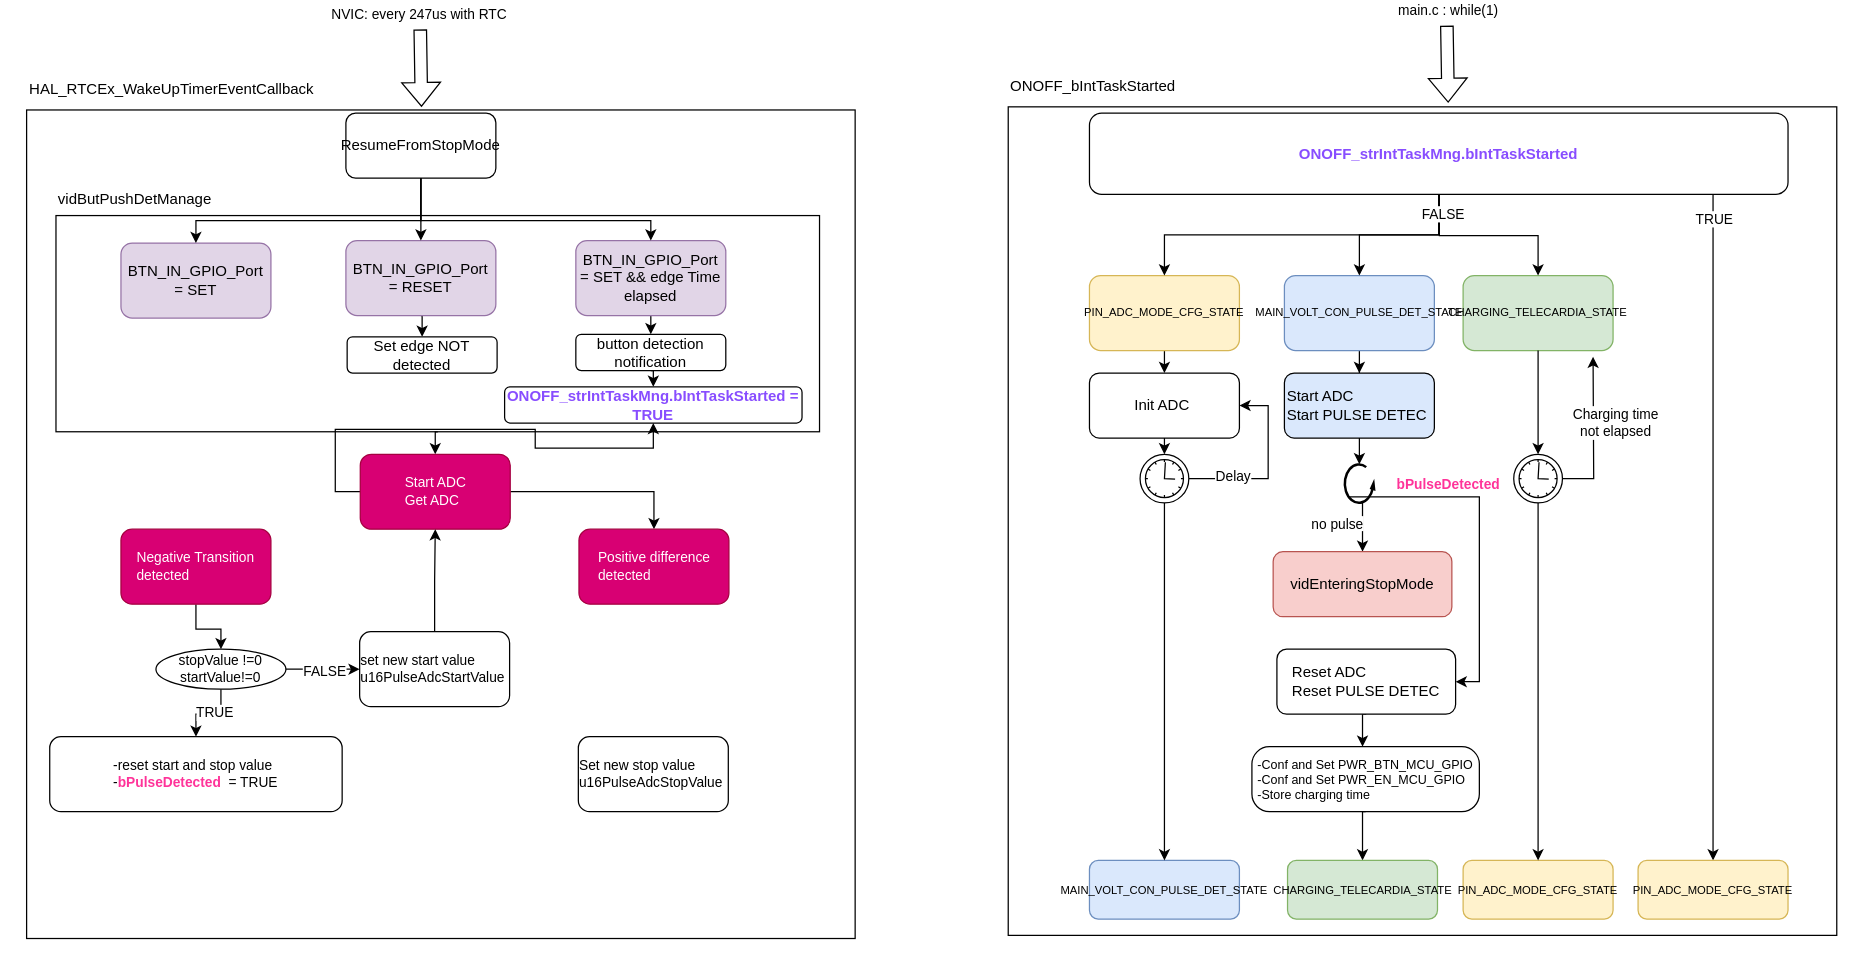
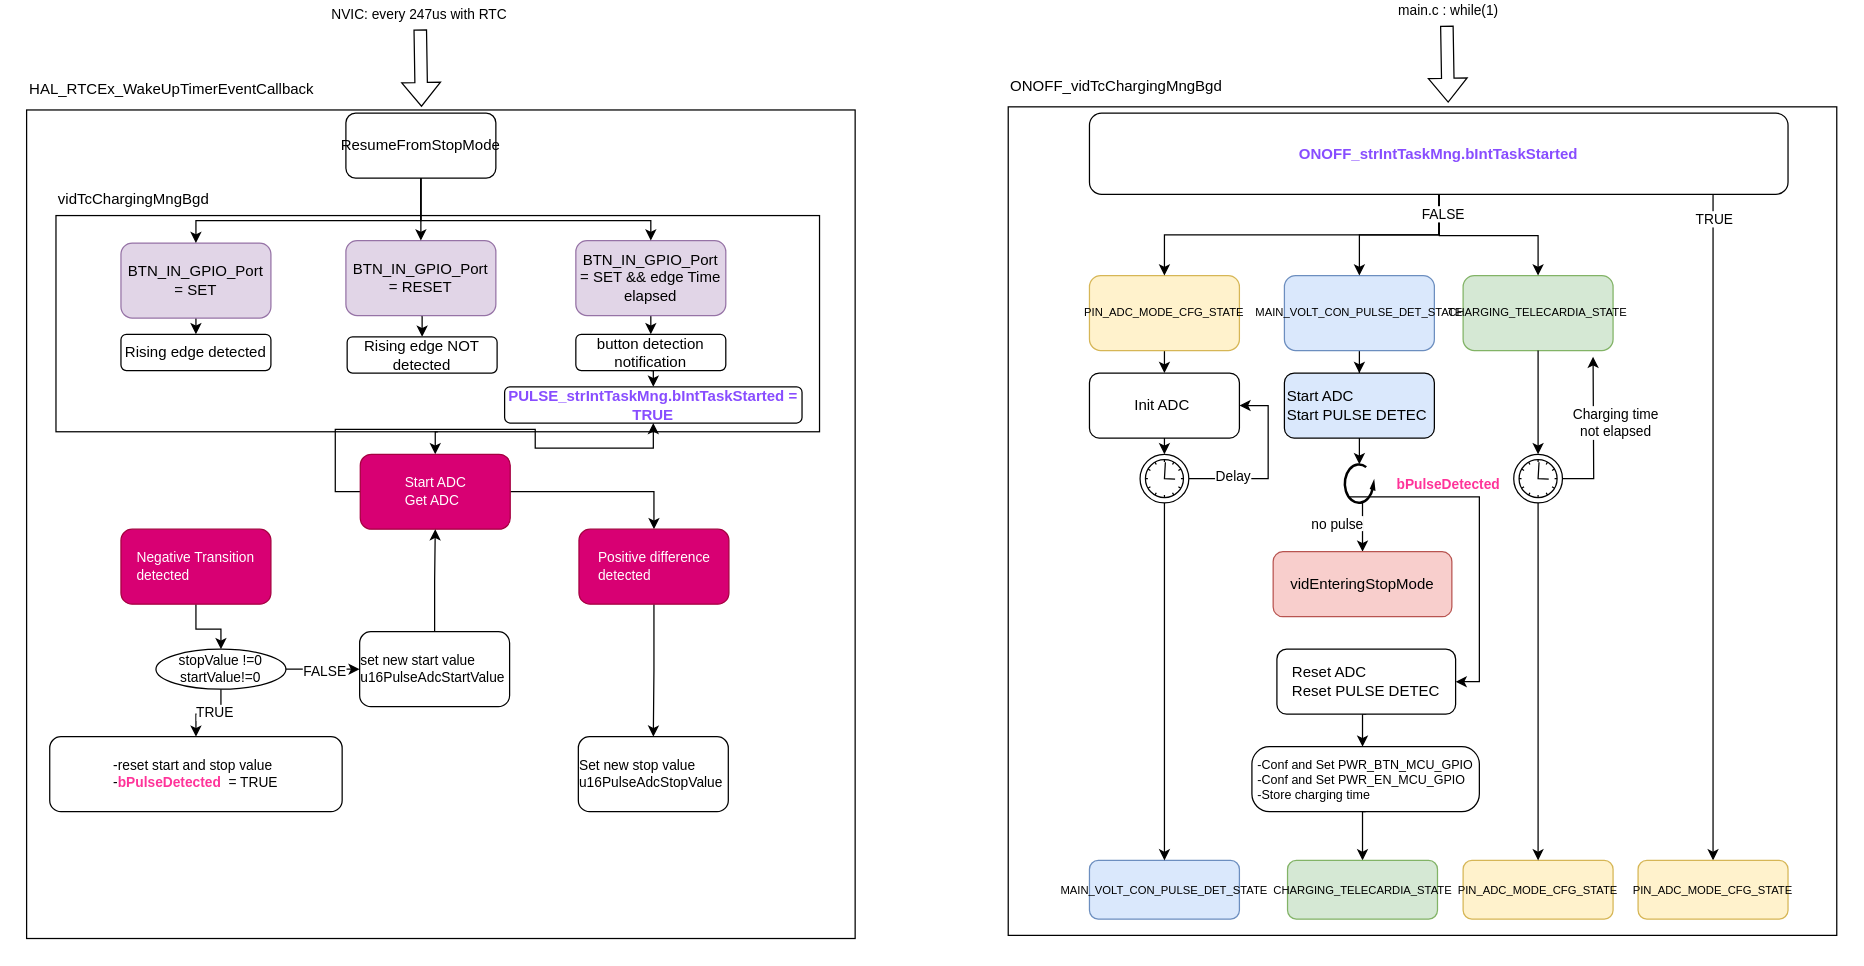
node "ONOFF_bIntTaskStarted": label "ONOFF_bIntTaskStarted" -> "ONOFF_vidTcChargingMngBgd"
node "vidButPushDetManage": label "vidButPushDetManage" -> "vidTcChargingMngBgd"
edge "BTN_IN_GPIO_Port = SET" -> "Rising edge detected": added
node "Rising edge detected": added
node "Set edge NOT detected": label "Set edge NOT detected" -> "Rising edge NOT detected"
node "ONOFF_strIntTaskMng.bIntTaskStarted = TRUE": label "ONOFF_strIntTaskMng.bIntTaskStarted = TRUE" -> "PULSE_strIntTaskMng.bIntTaskStarted = TRUE"
edge "Positive differencedetected" -> "Set new stop value u16PulseAdcStopValue": added
